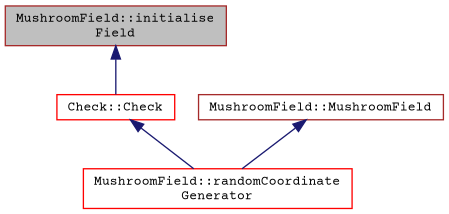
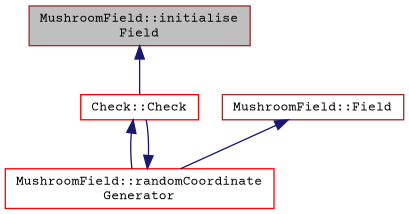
node "MushroomField::MushroomField": label "MushroomField::MushroomField" -> "MushroomField::Field"
edge "Check::Check" -> "MushroomField::randomCoordinate Generator": added
